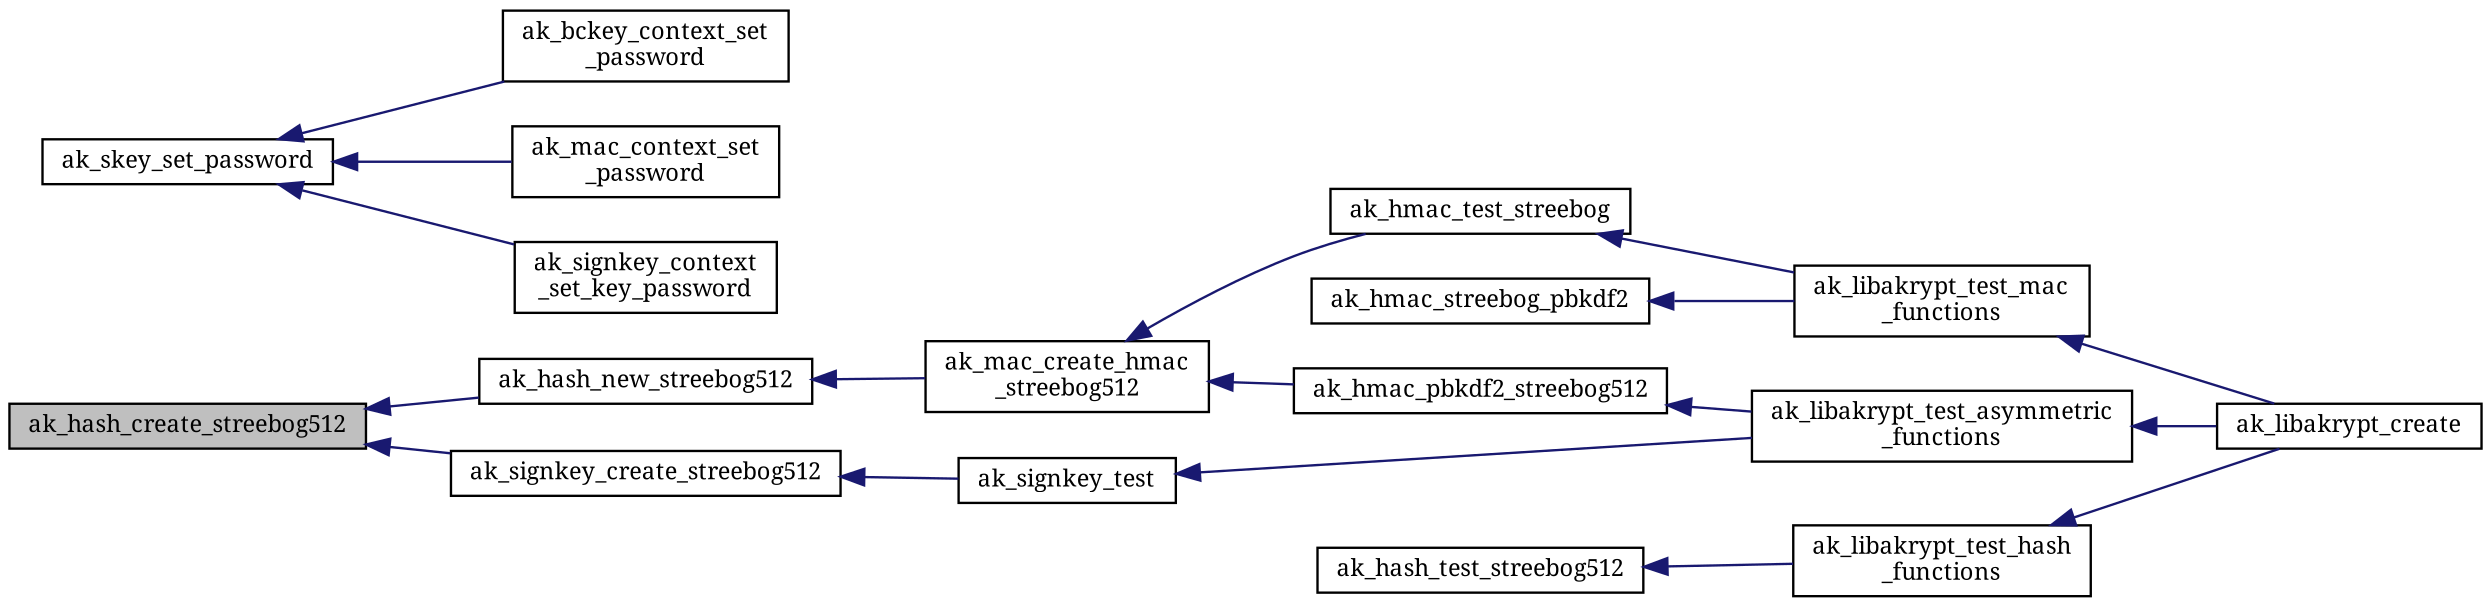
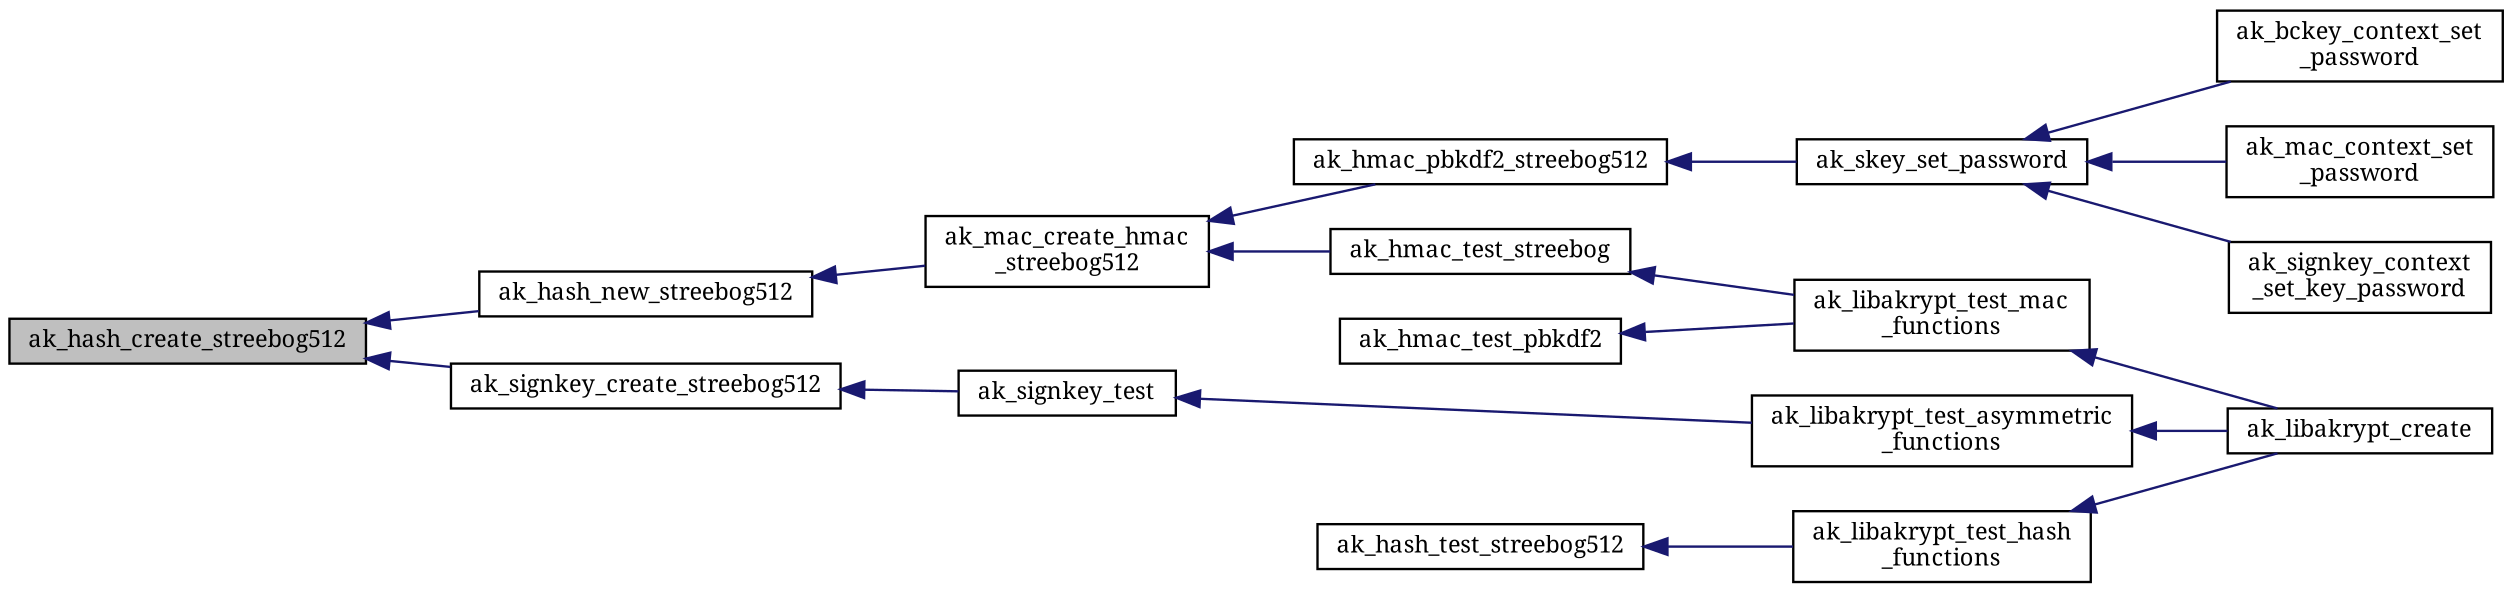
node "ak_hmac_streebog_pbkdf2": label "ak_hmac_streebog_pbkdf2" -> "ak_hmac_test_pbkdf2"
edge "ak_libakrypt_test_asymmetric _functions" -> "ak_hmac_pbkdf2_streebog512": now "ak_skey_set_password" -> "ak_hmac_pbkdf2_streebog512"
